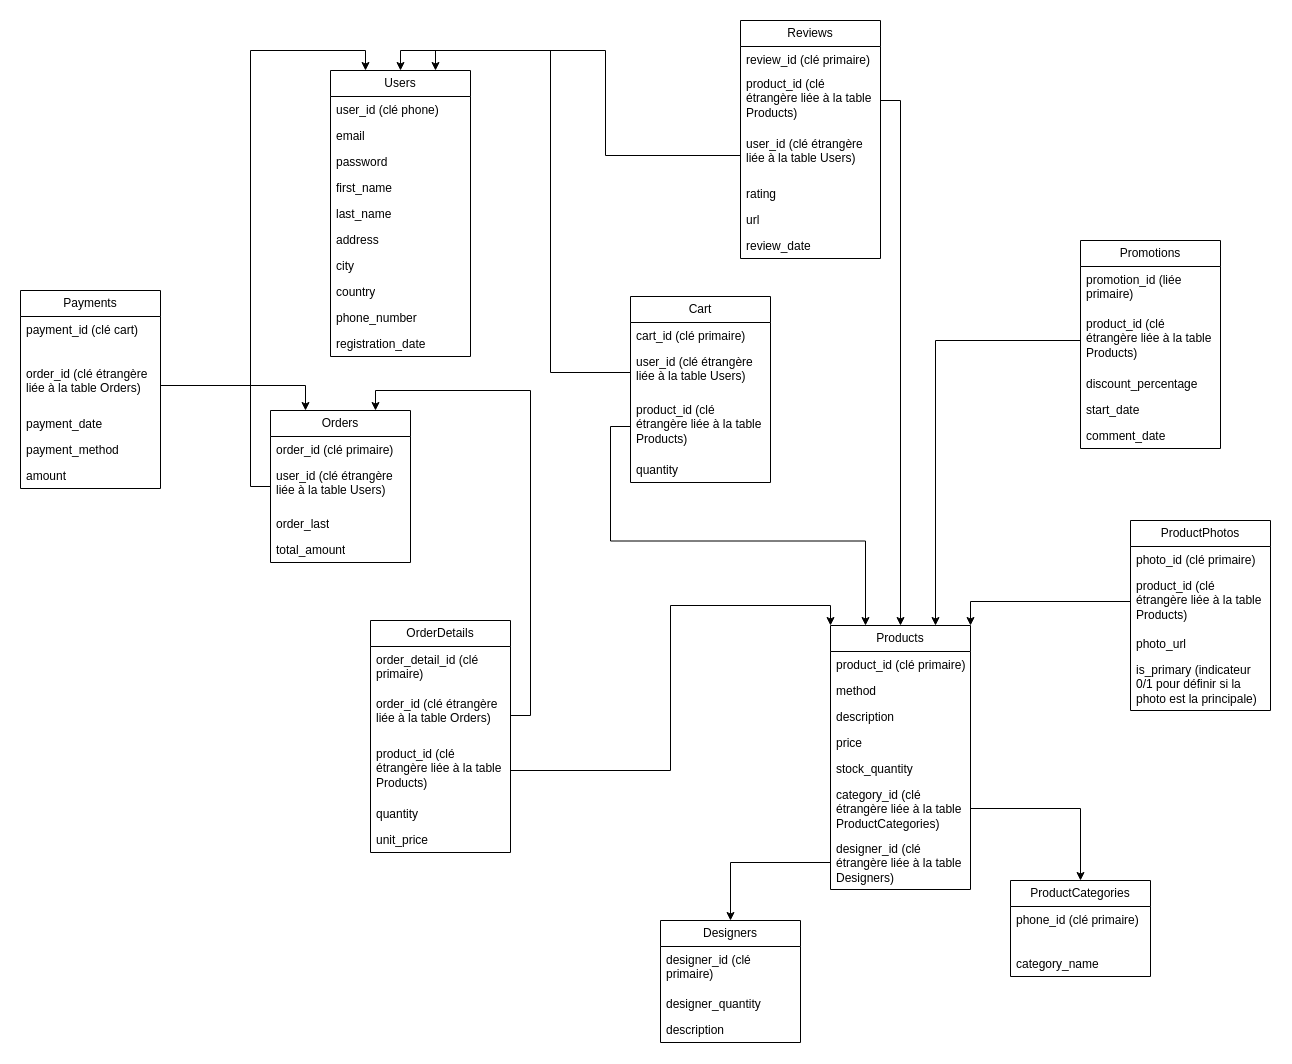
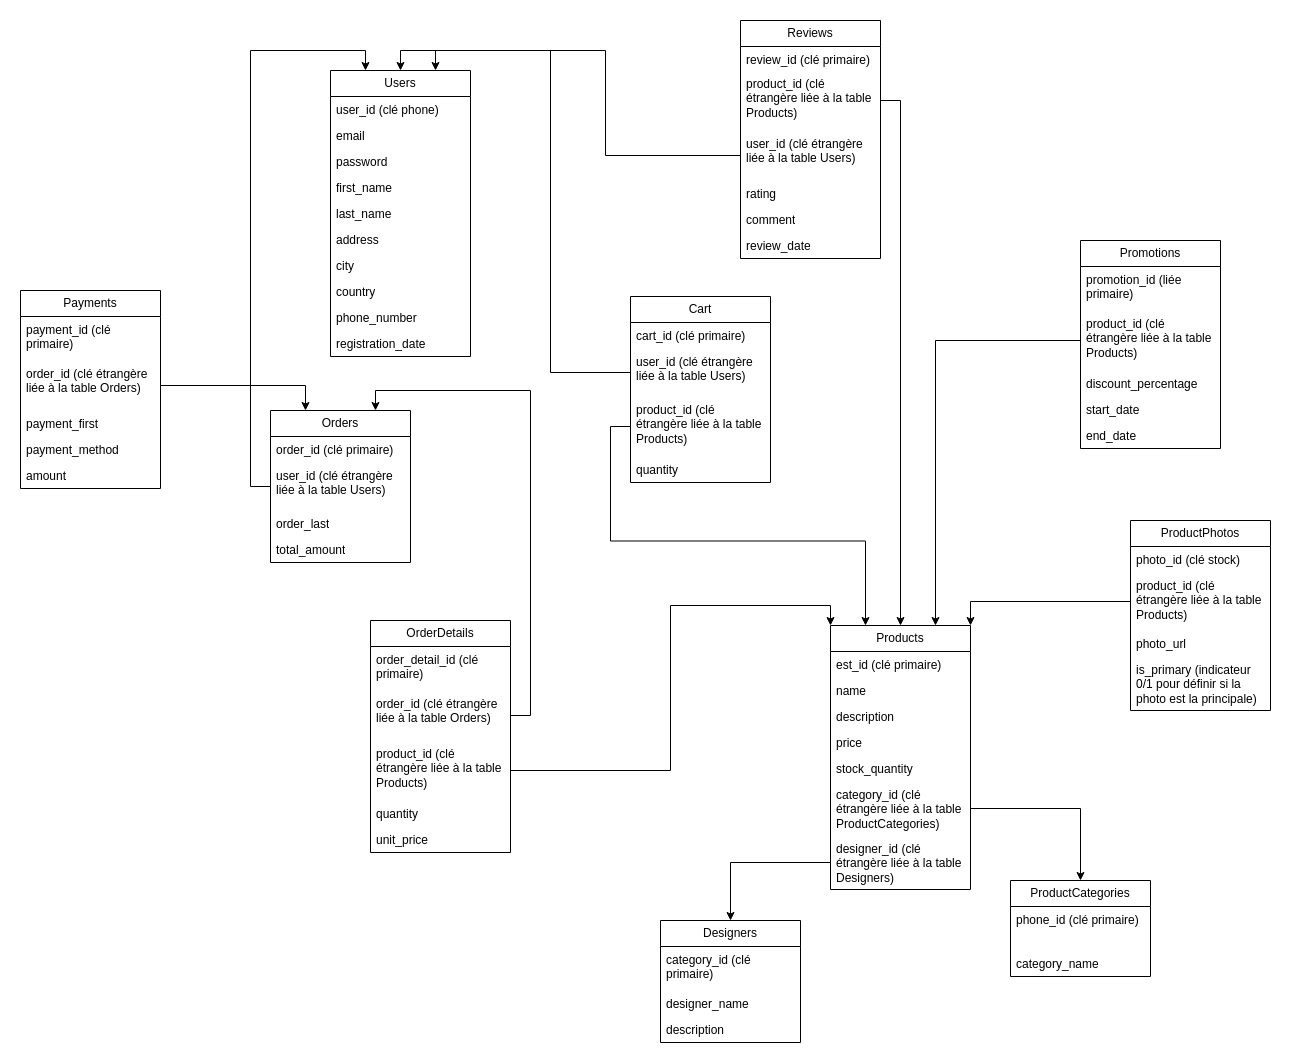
node "url": label "url" -> "comment"
node "payment_id (clé cart)": label "payment_id (clé cart)" -> "payment_id (clé primaire)"
node "payment_date": label "payment_date" -> "payment_first"
node "comment_date": label "comment_date" -> "end_date"
node "photo_id (clé primaire)": label "photo_id (clé primaire)" -> "photo_id (clé stock)"
node "product_id (clé primaire)": label "product_id (clé primaire)" -> "est_id (clé primaire)"
node "method": label "method" -> "name"
node "designer_id (clé primaire)": label "designer_id (clé primaire)" -> "category_id (clé primaire)"
node "designer_quantity": label "designer_quantity" -> "designer_name"
